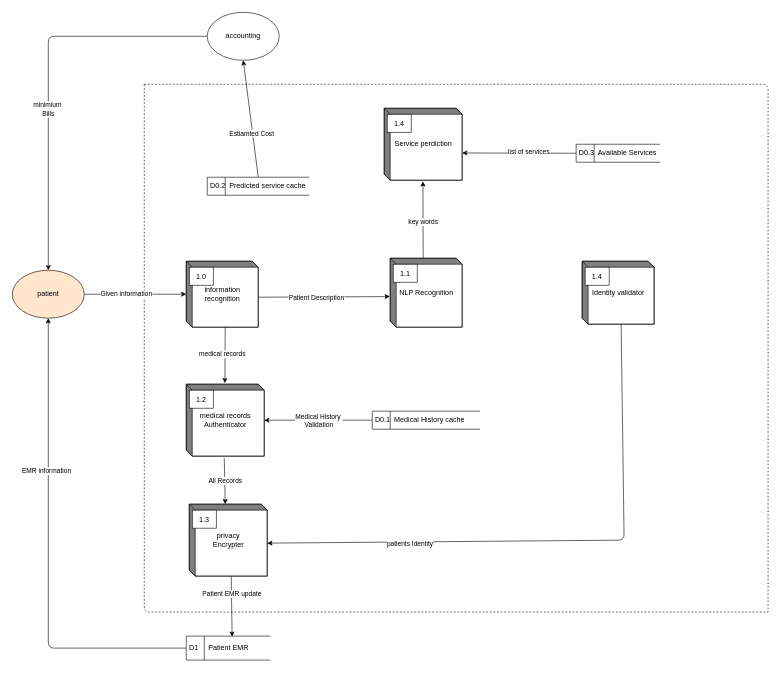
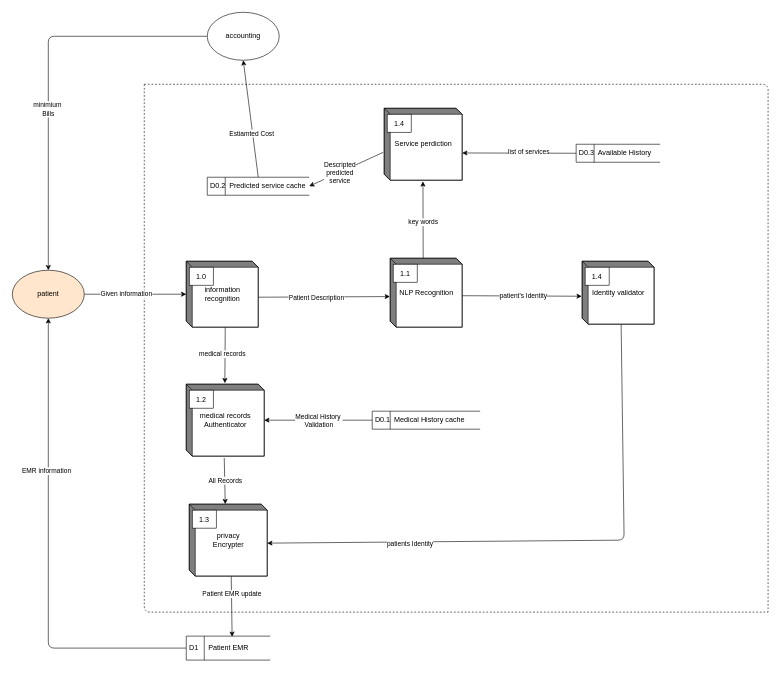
node "D0.3 Available Services": label "D0.3 Available Services" -> "D0.3 Available History"
edge "Service perdiction" -> "D0.2 Predicted service cache": added, label "Descripted predicted service"
edge "NLP Recognition" -> "Identity validator": added, label "patient's Identity"
